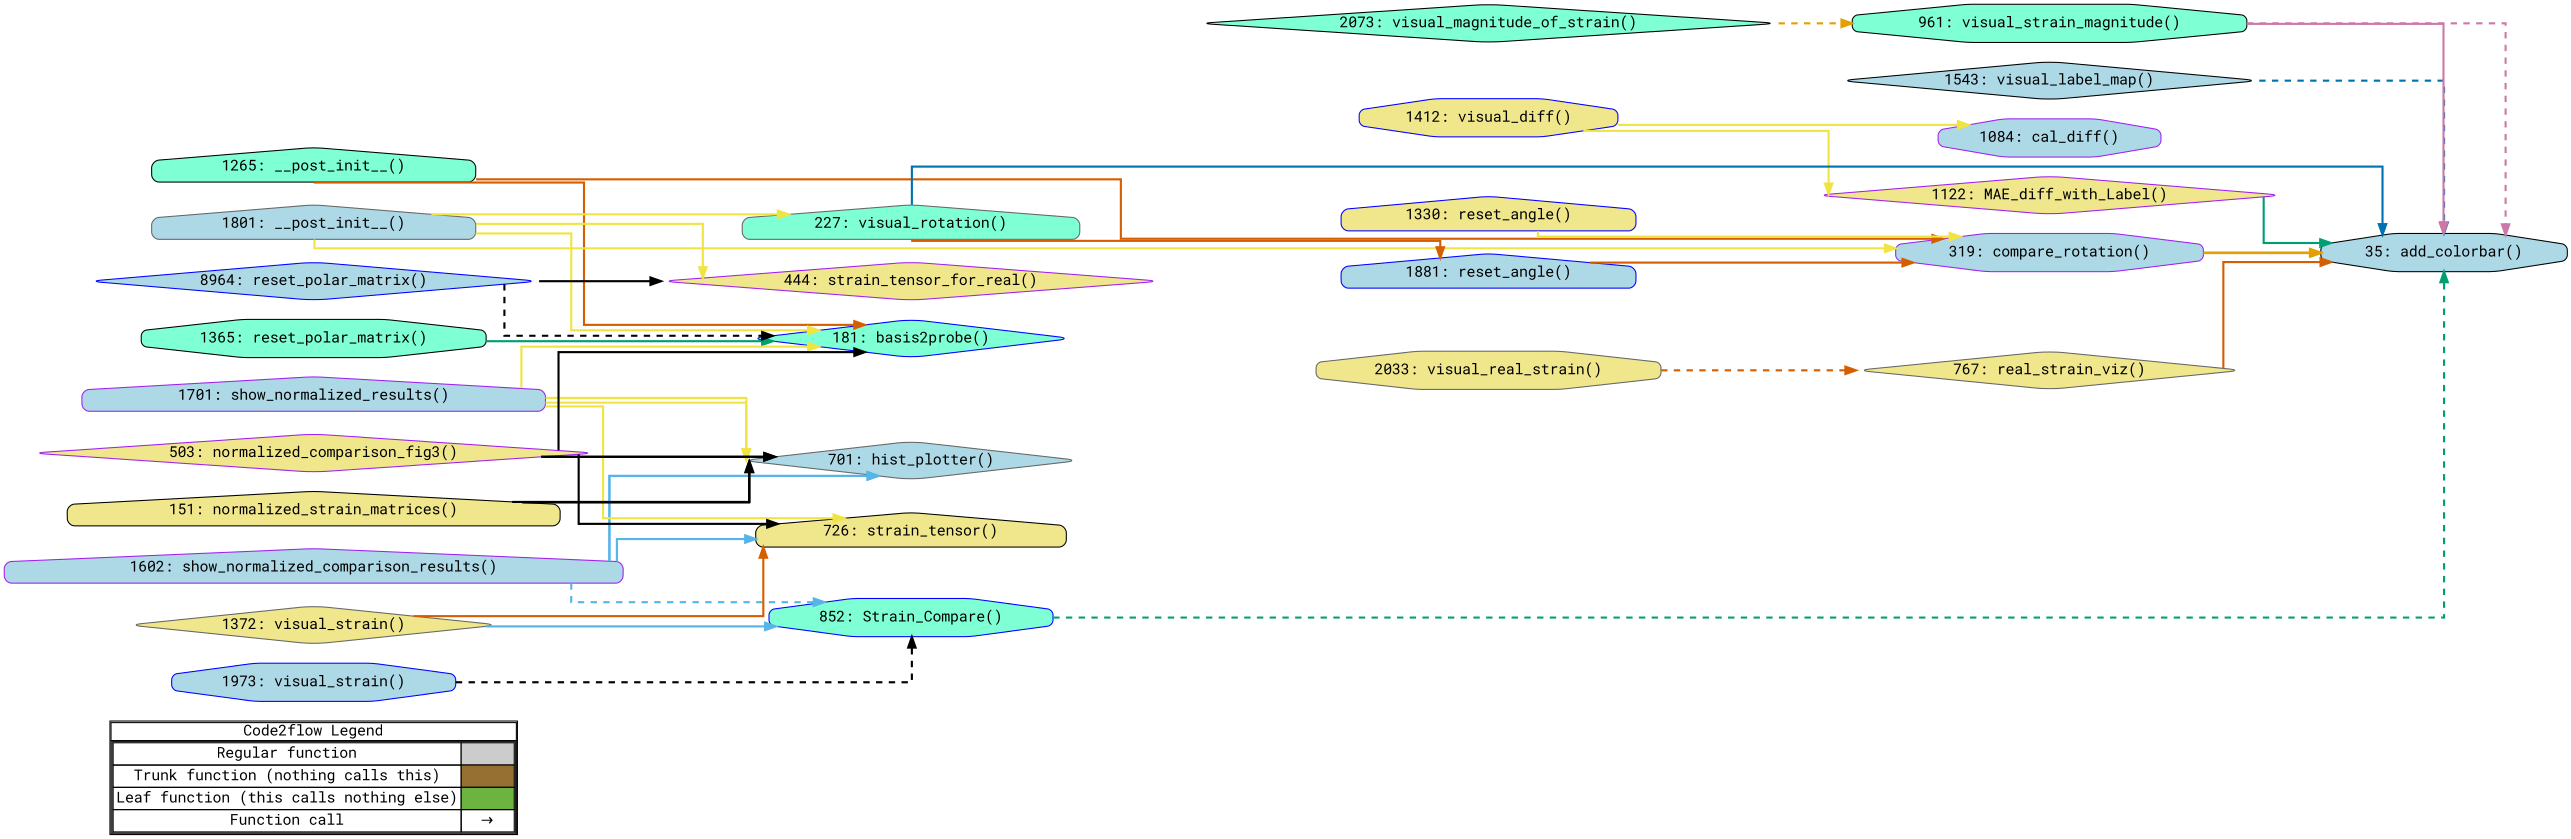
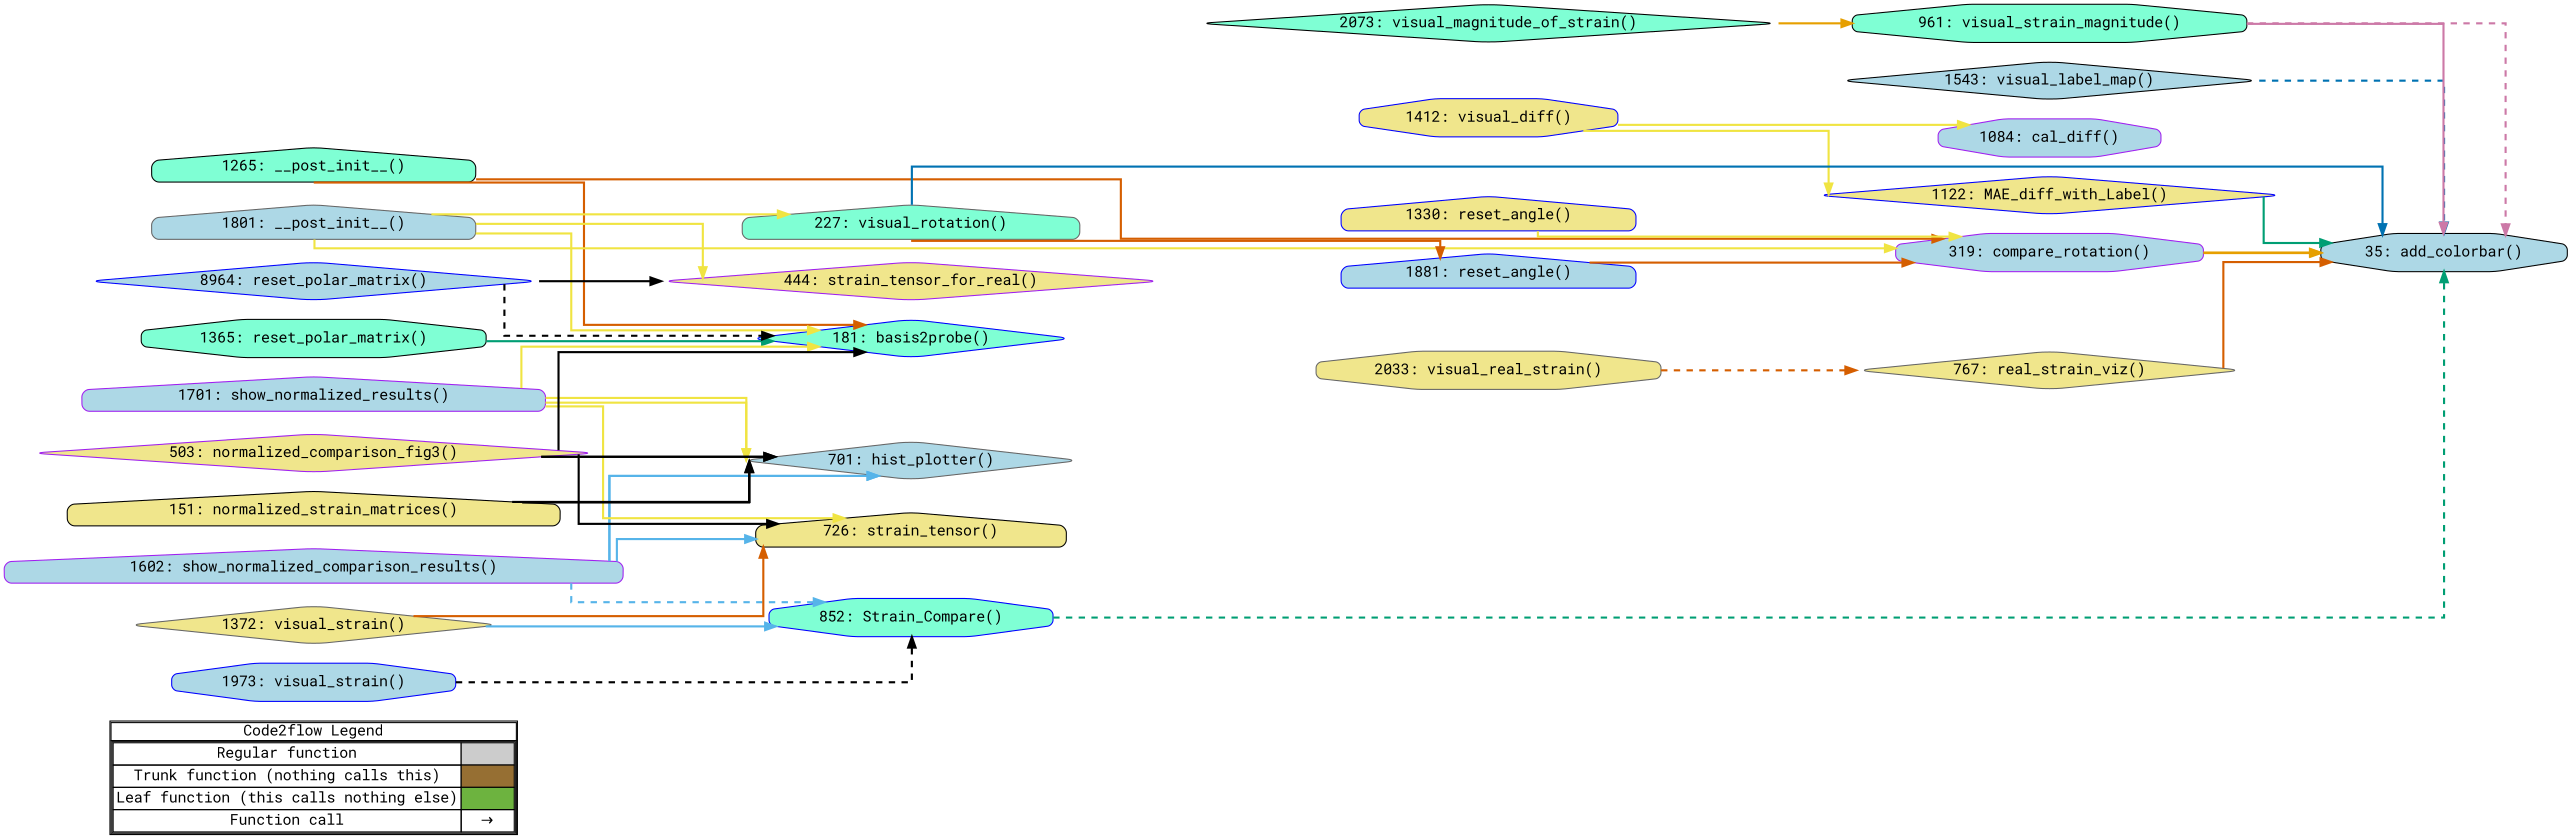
edge "2073: visual_magnitude_of_strain()" -> "961: visual_strain_magnitude()": style dashed -> solid
node "1122: MAE_diff_with_Label()": color purple -> blue
